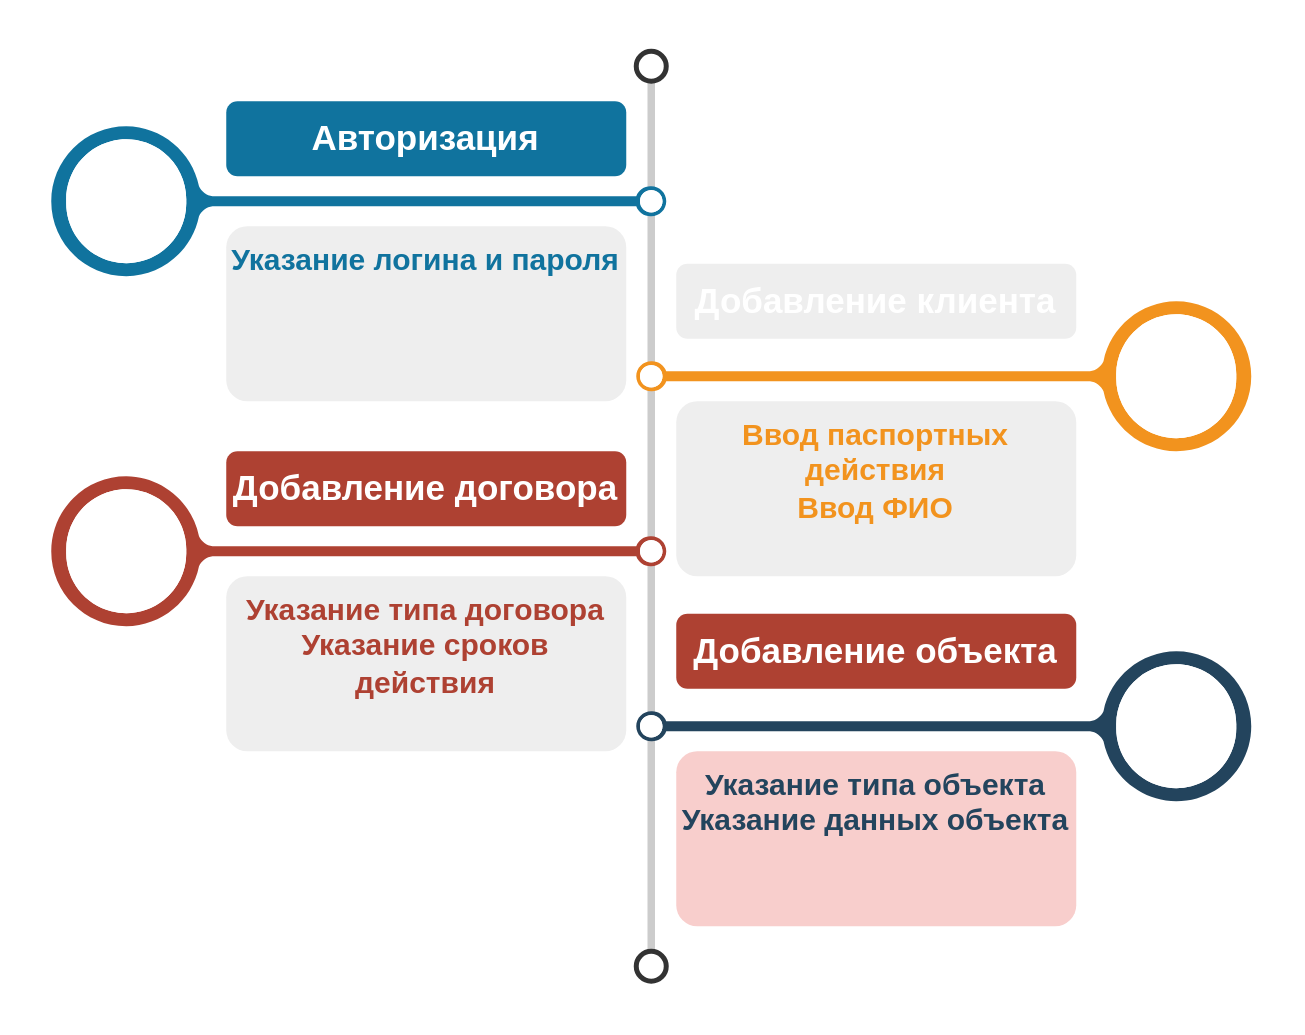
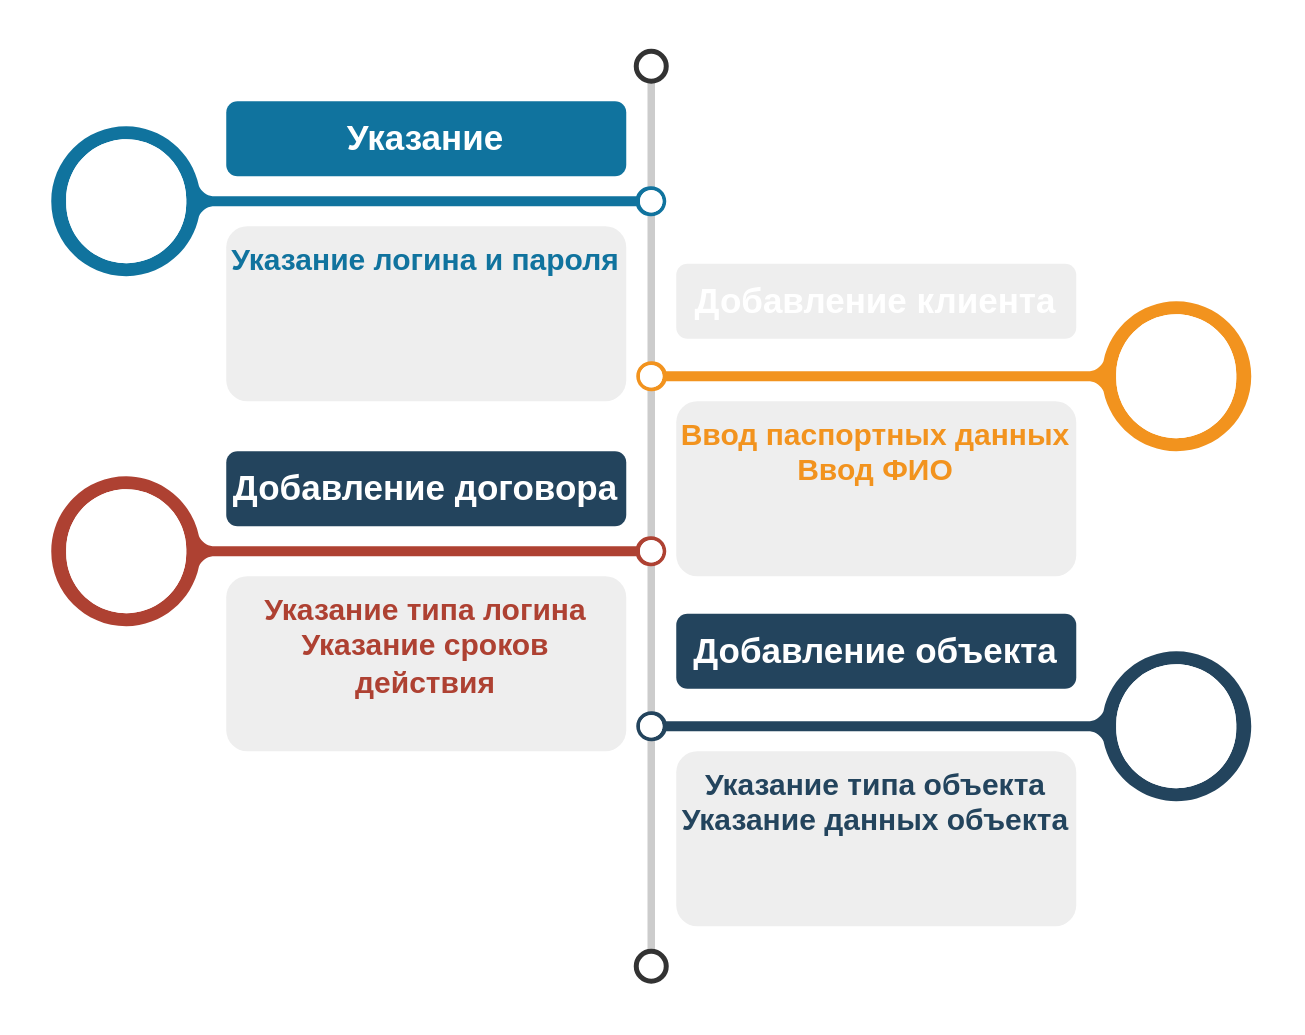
node "Авторизация": label "Авторизация" -> "Указание"
node "Ввод паспортных действия Ввод ФИО": label "Ввод паспортных действия Ввод ФИО" -> "Ввод паспортных данных Ввод ФИО"
node "Добавление договора": fillcolor #ae4132 -> #23445d
node "Указание типа договора Указание сроков действия": label "Указание типа договора Указание сроков действия" -> "Указание типа логина Указание сроков действия"
node "Добавление объекта": fillcolor #ae4132 -> #23445d
node "Указание типа объекта Указание данных объекта": fillcolor #f8cecc -> #eeeeee
